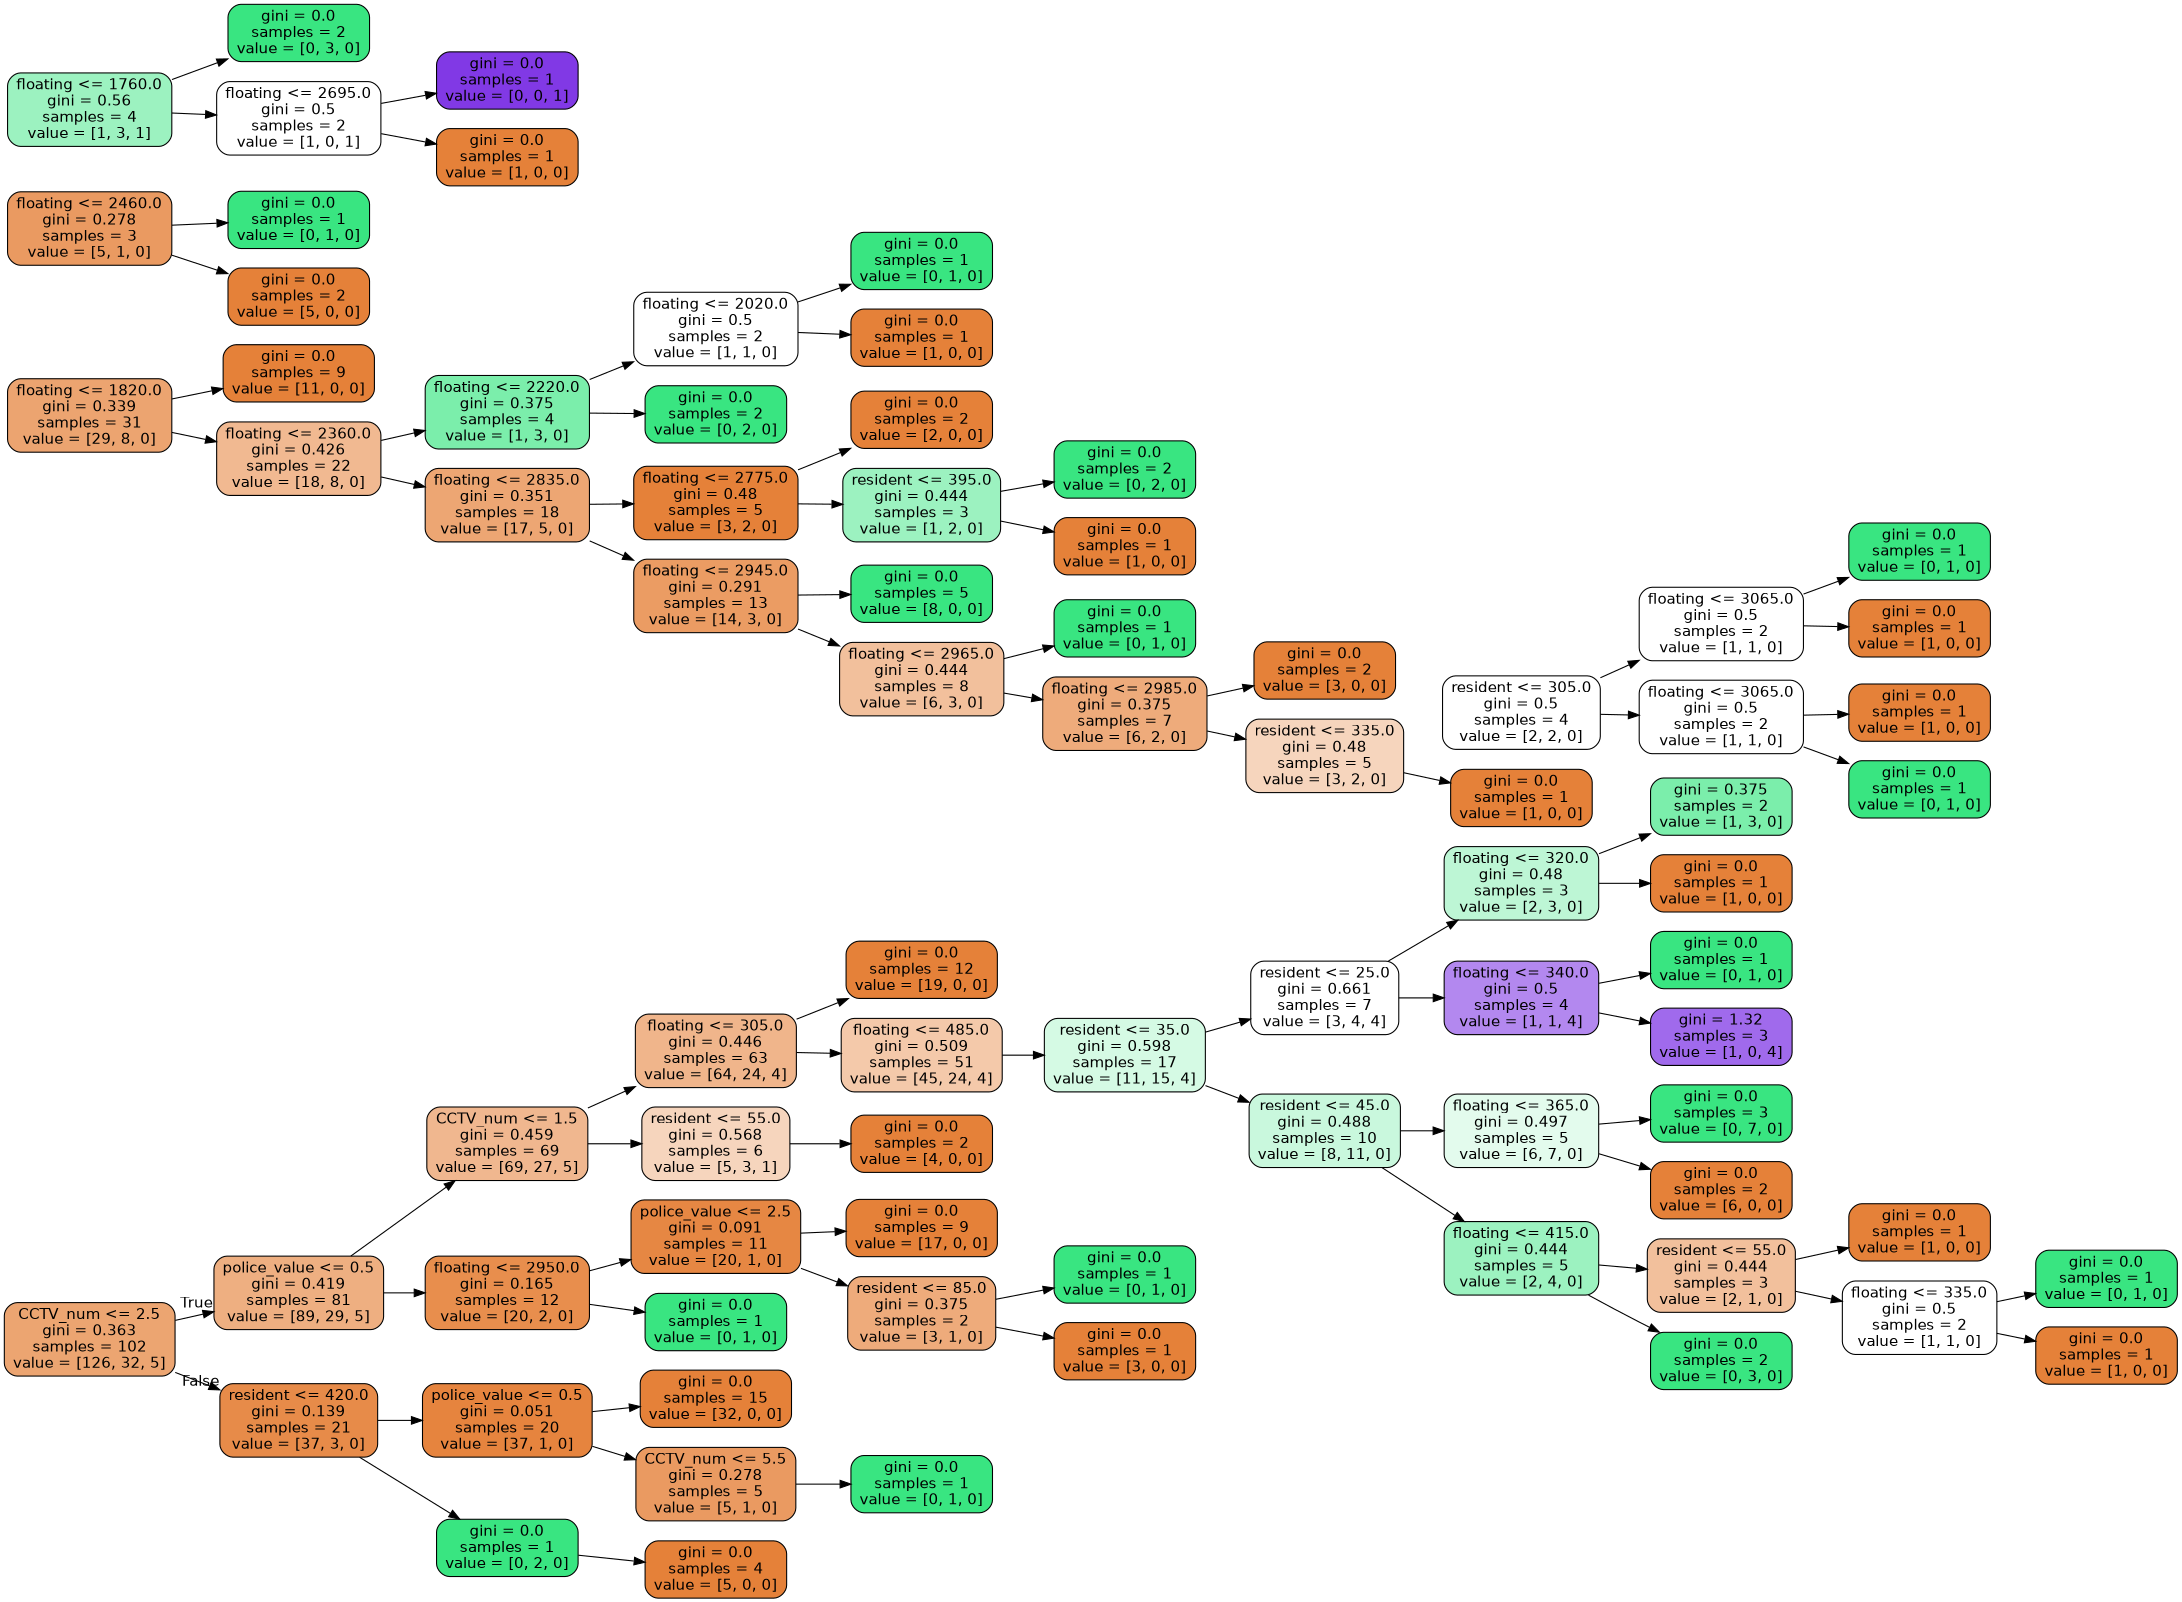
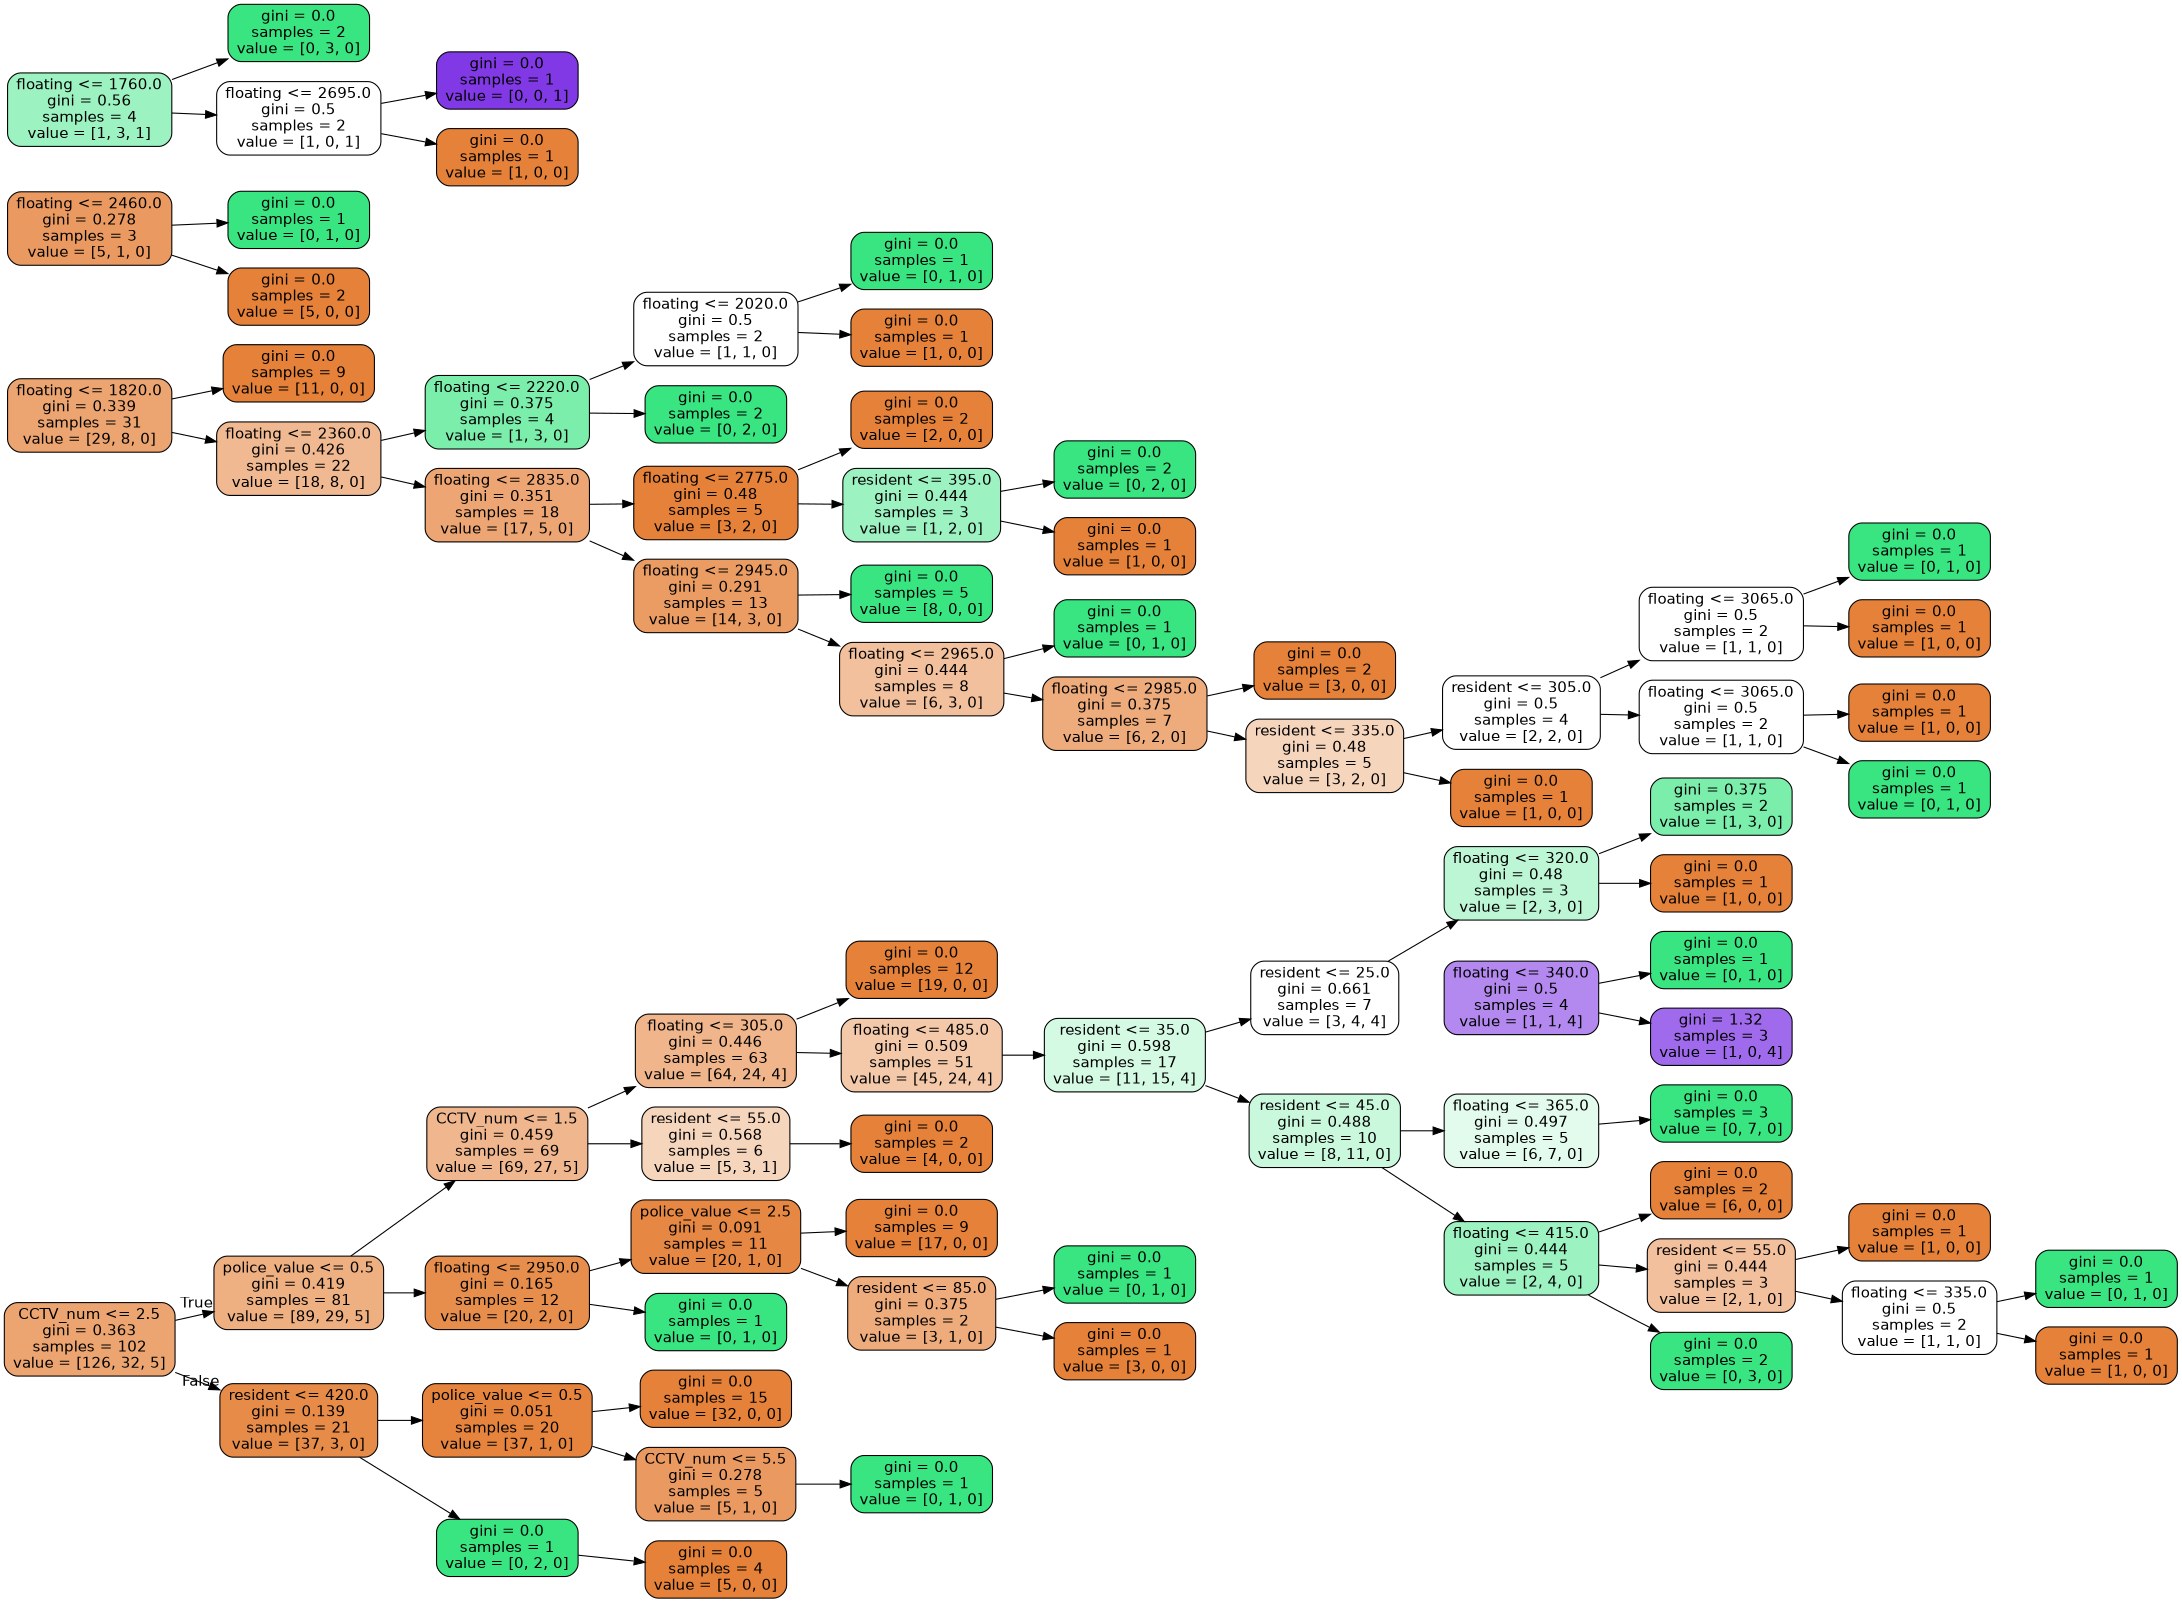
edge "resident <= 335.0 gini = 0.48 samples = 5 value = [3, 2, 0]" -> "resident <= 305.0 gini = 0.5 samples = 4 value = [2, 2, 0]": added
edge "resident <= 25.0 gini = 0.661 samples = 7 value = [3, 4, 4]" -> "floating <= 340.0 gini = 0.5 samples = 4 value = [1, 1, 4]": removed
edge "floating <= 365.0 gini = 0.497 samples = 5 value = [6, 7, 0]" -> "gini = 0.0 samples = 2 value = [6, 0, 0]": now "floating <= 415.0 gini = 0.444 samples = 5 value = [2, 4, 0]" -> "gini = 0.0 samples = 2 value = [6, 0, 0]"
